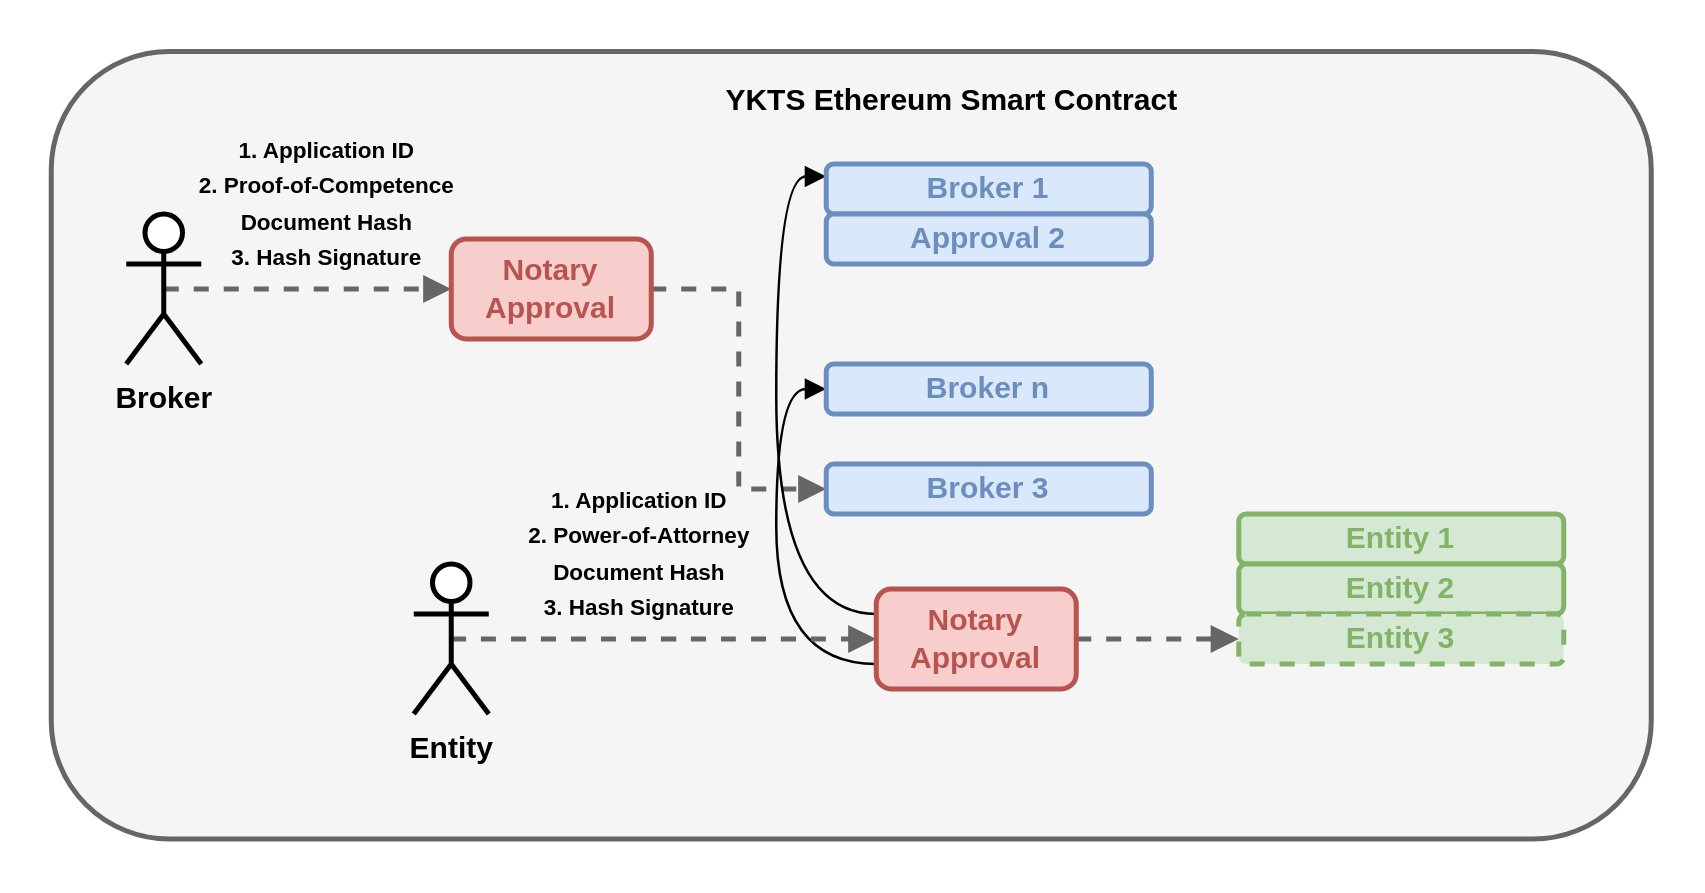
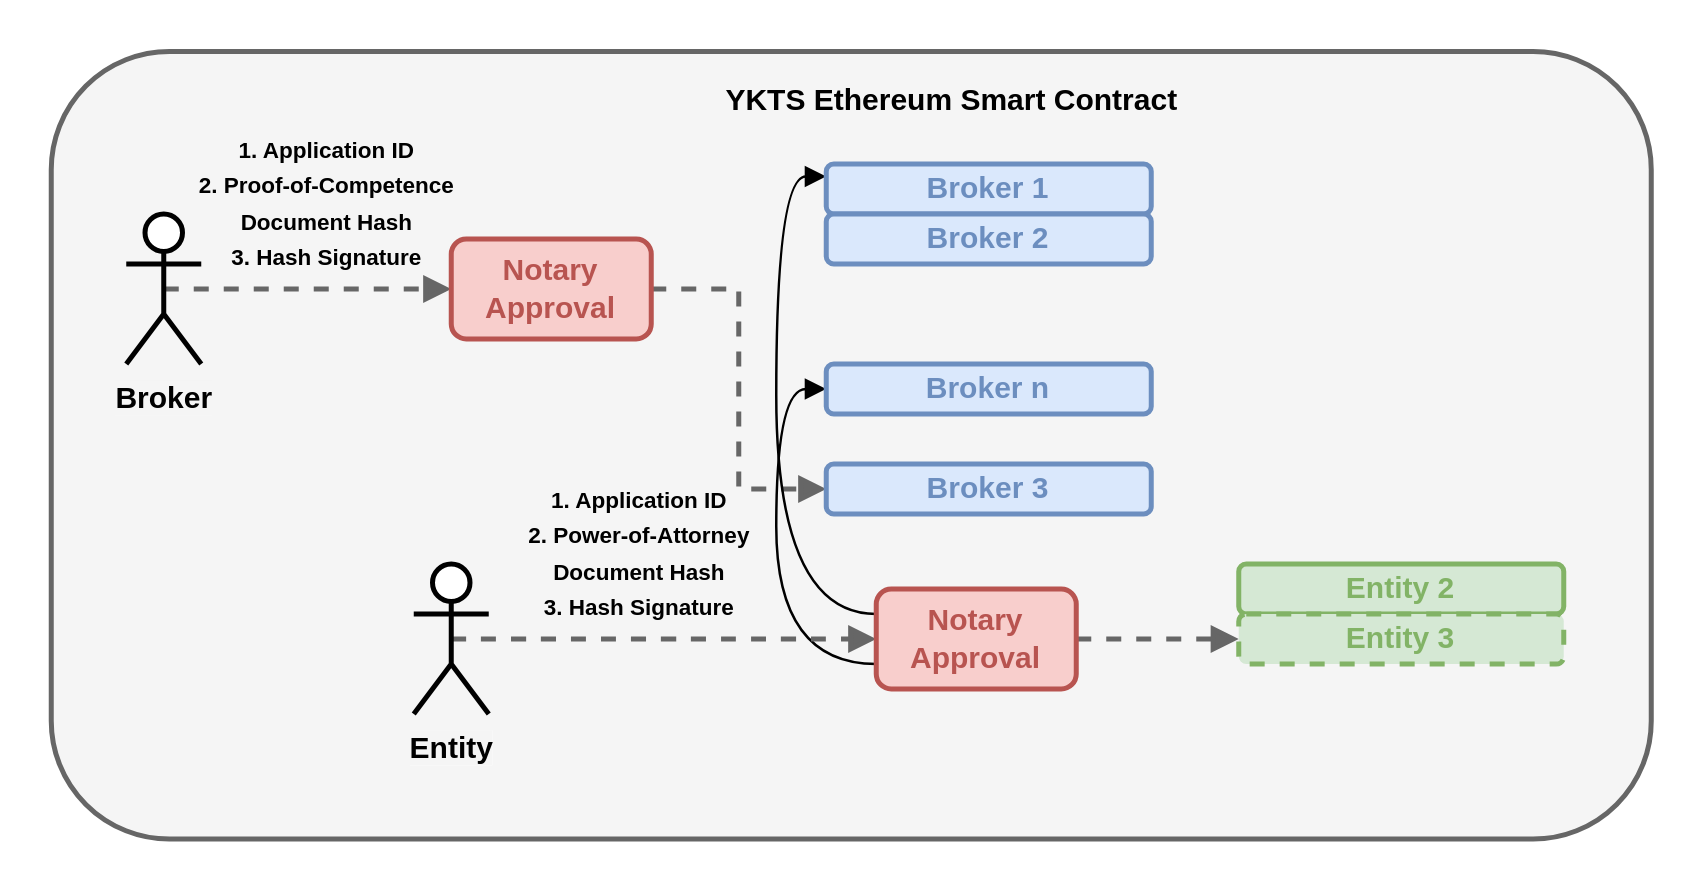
node "Approval 2": label "Approval 2" -> "Broker 2"
node "Entity 1": removed
